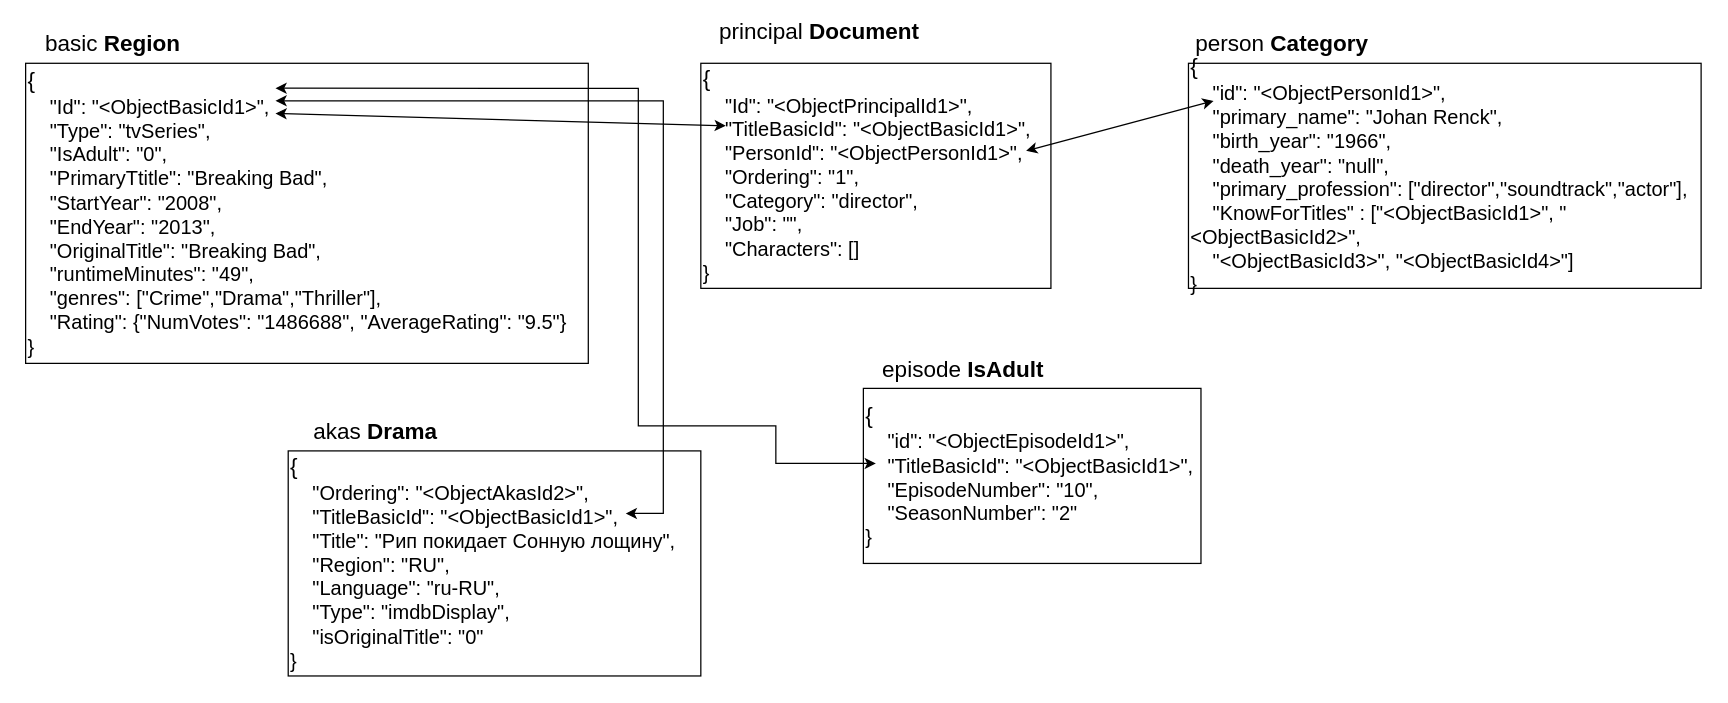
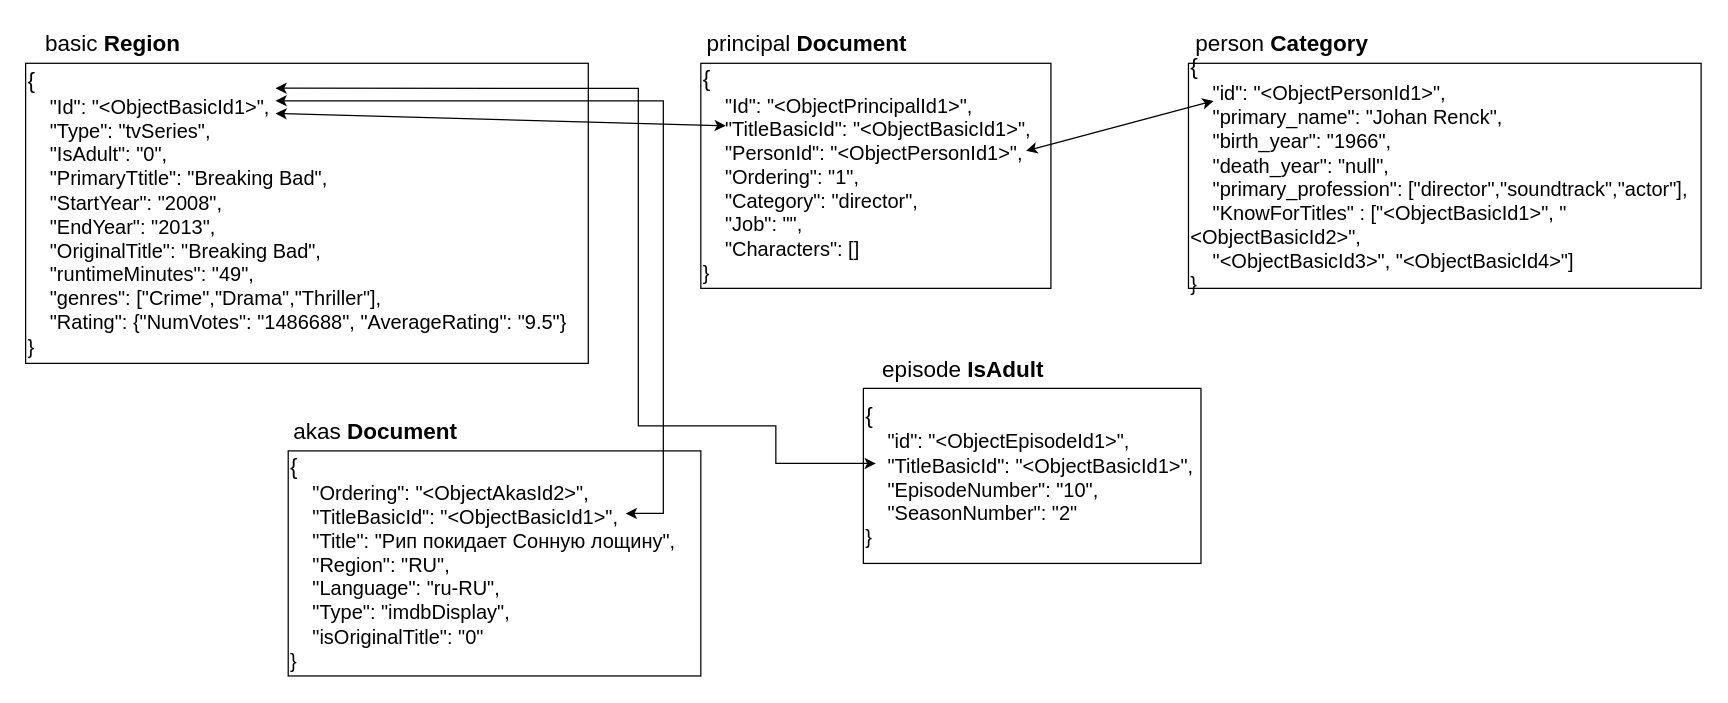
node "principal Document": moved (819, 32) -> (807, 44)
node "akas Drama": label "akas Drama" -> "akas Document"
